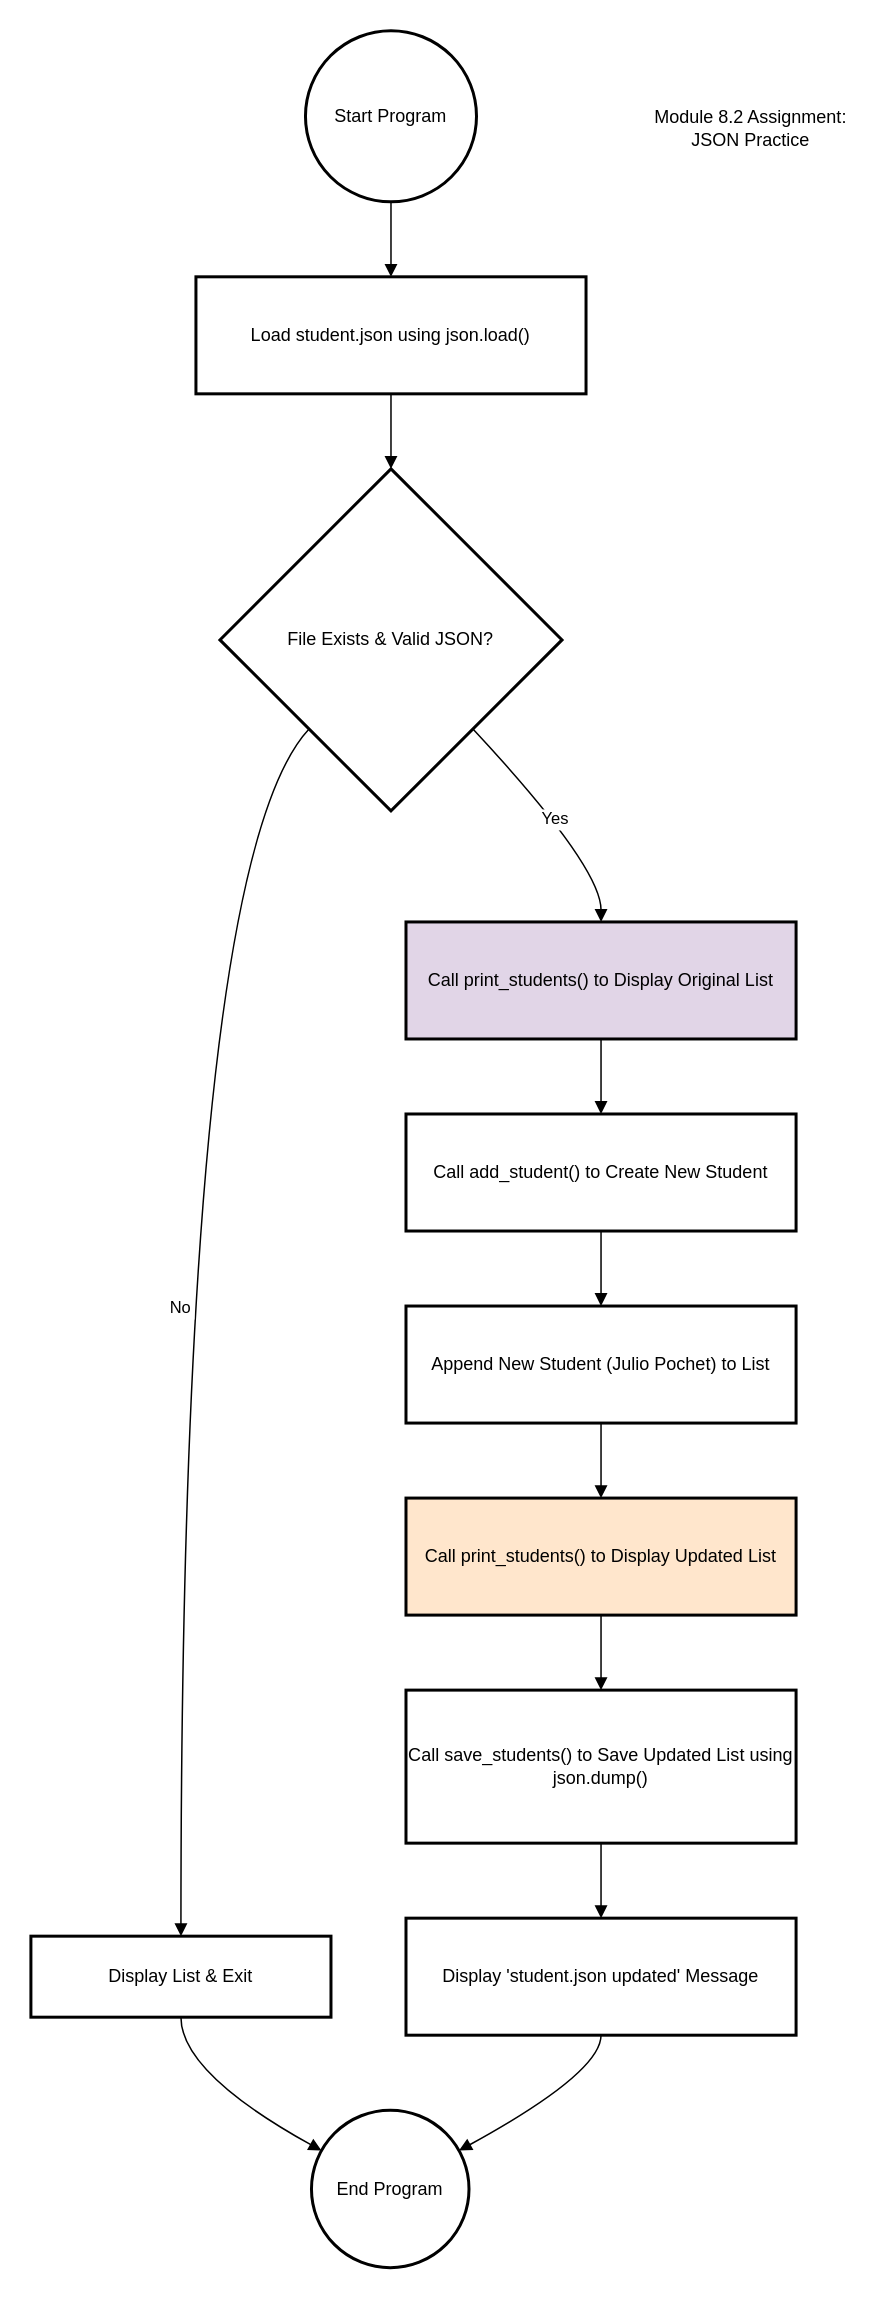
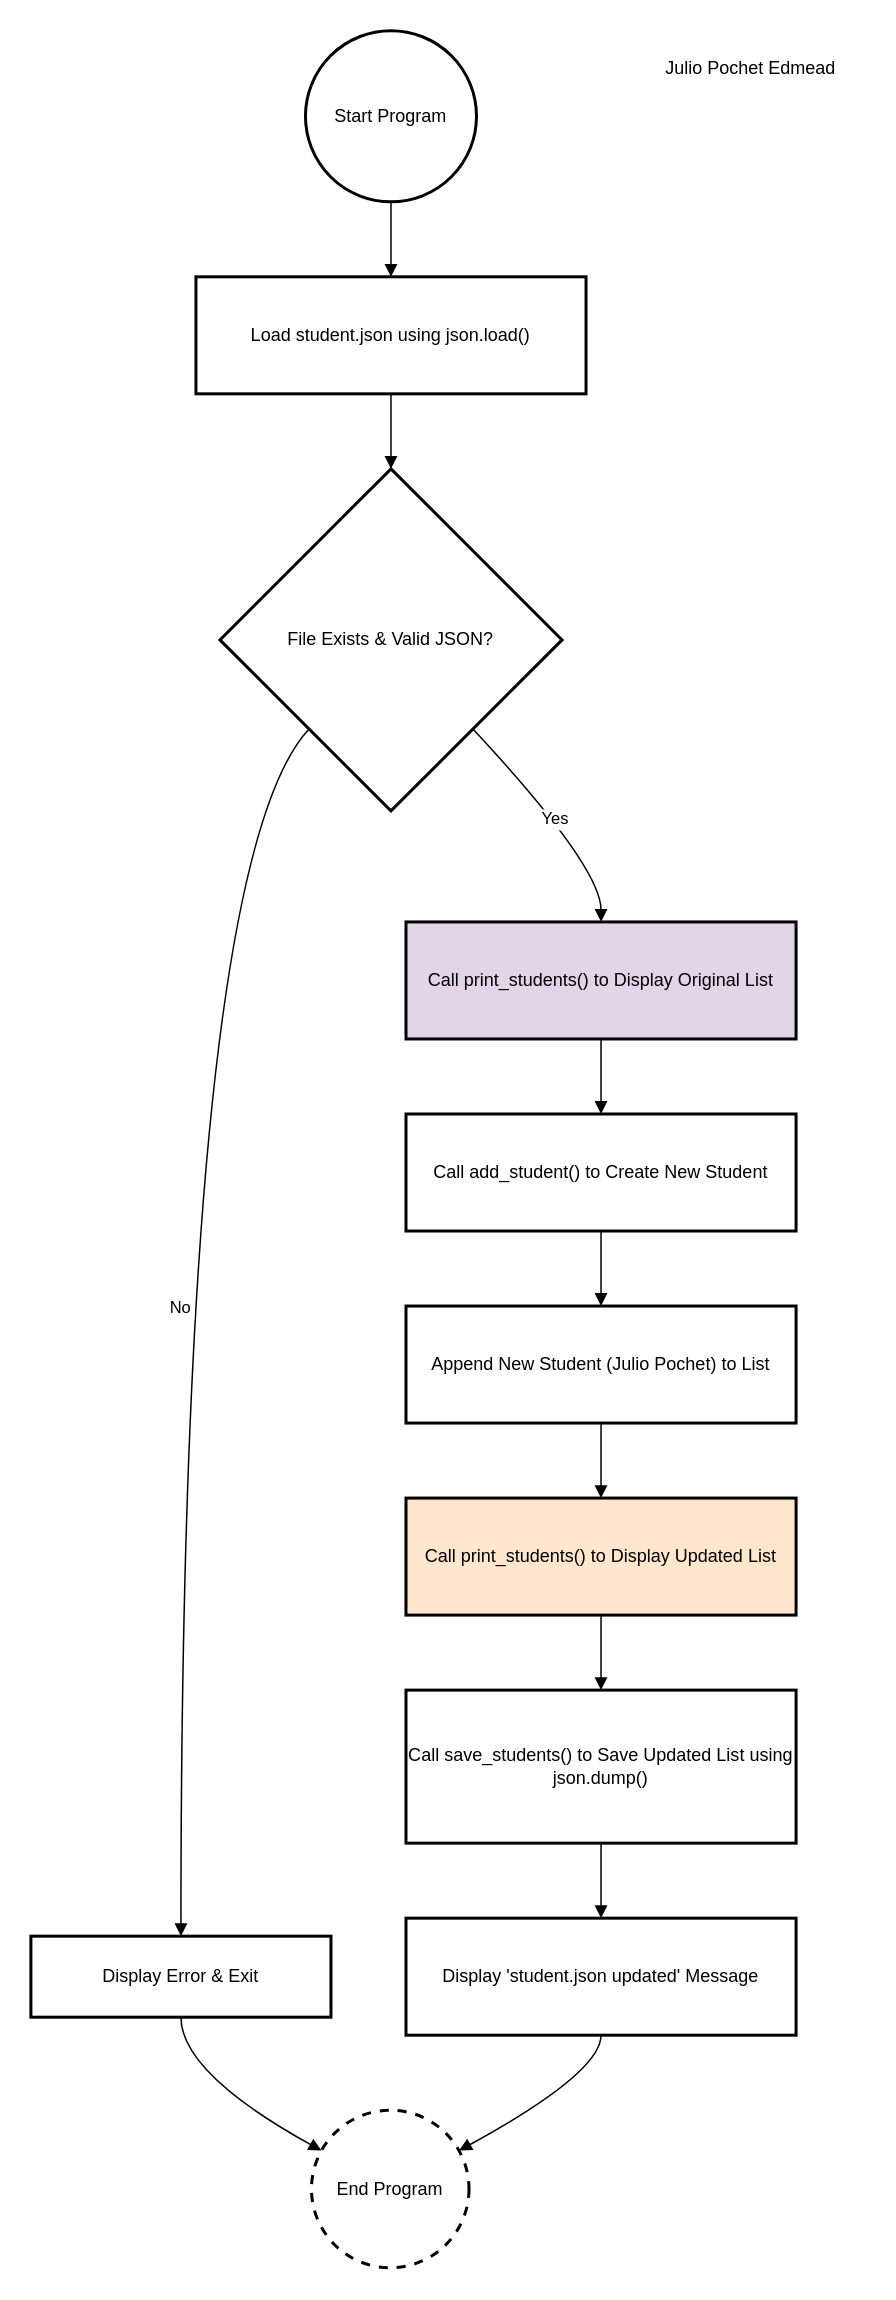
node "Julio Pochet Edmead": added
node "Module 8.2 Assignment: JSON Practice": removed
node "Display List & Exit": label "Display List & Exit" -> "Display Error & Exit"
node "End Program": style solid -> dashed
